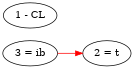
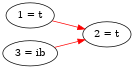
node "1 = t": added
node "1 - CL": removed
